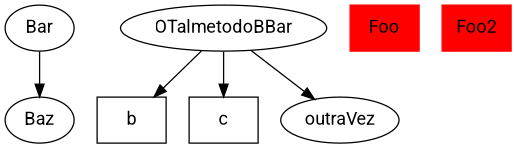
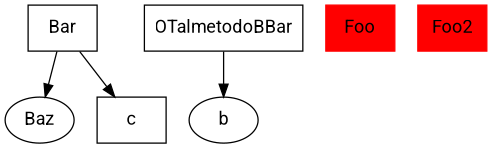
node "Bar": shape ellipse -> box
node "OTalmetodoBBar": shape ellipse -> box
edge "OTalmetodoBBar" -> "c": now "Bar" -> "c"
node "b": shape box -> ellipse
node "outraVez": removed
